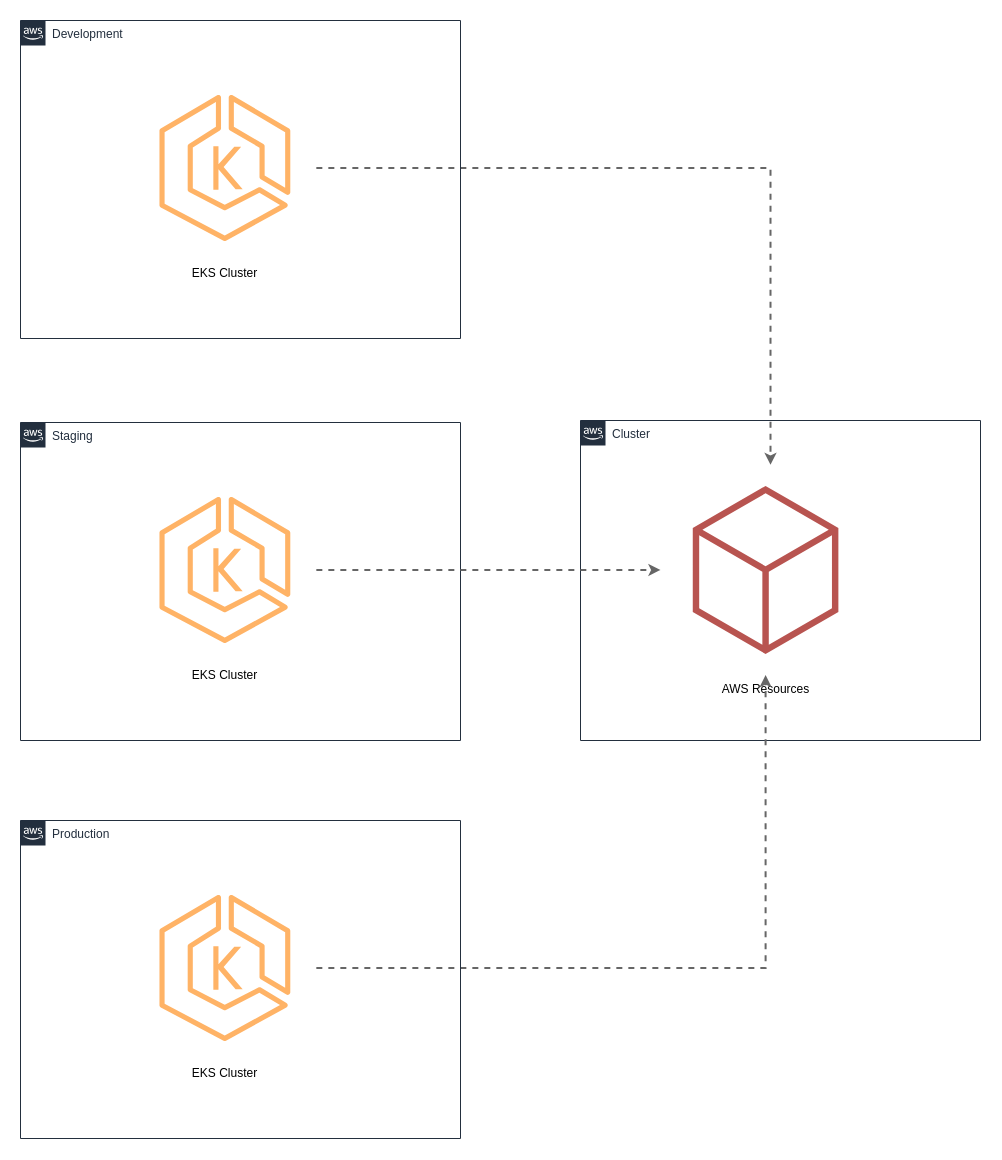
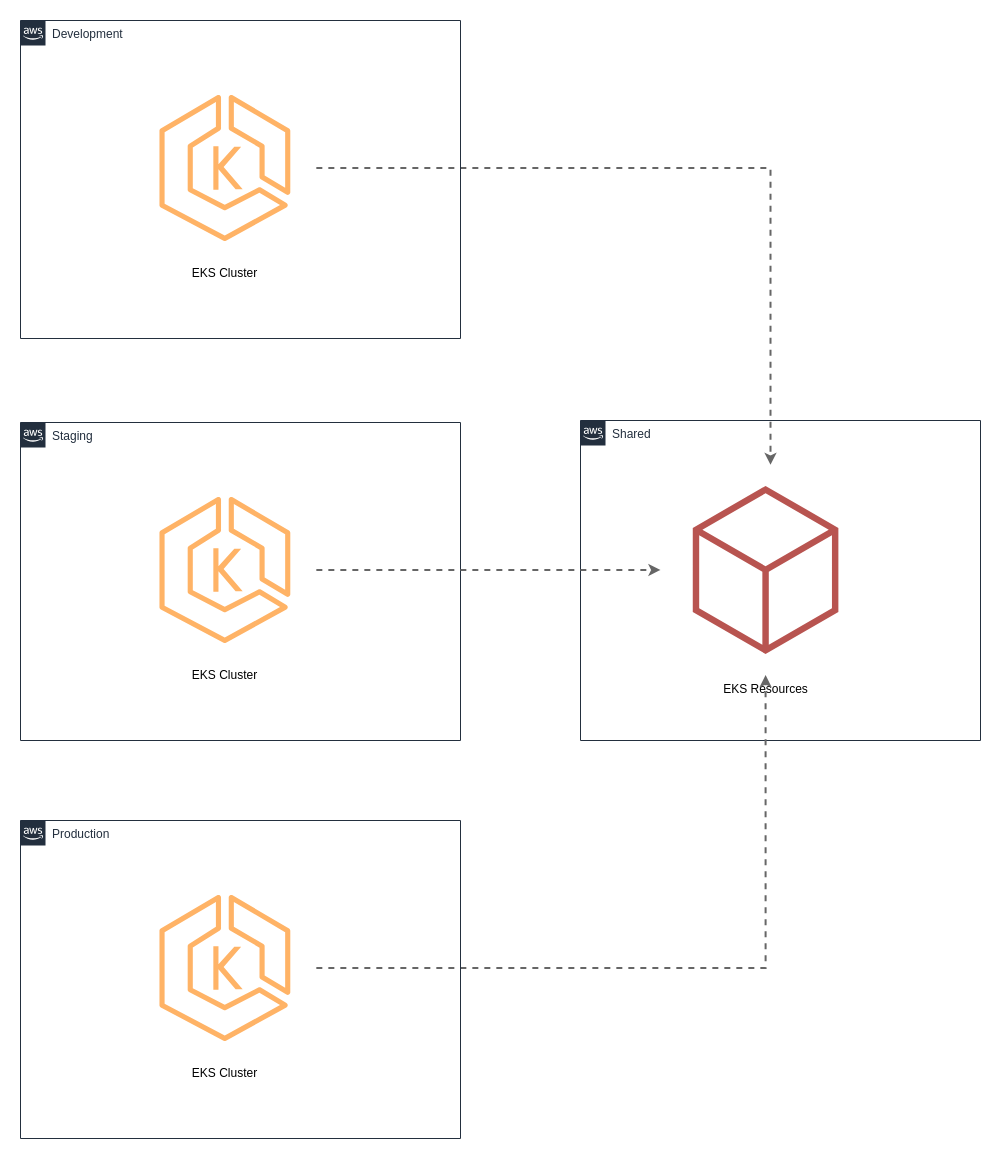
node "Cluster": label "Cluster" -> "Shared"
node "AWS Resources": label "AWS Resources" -> "EKS Resources"
